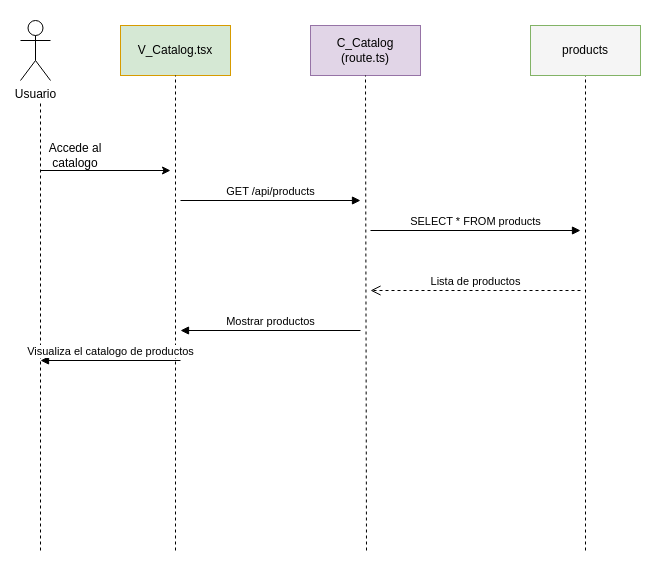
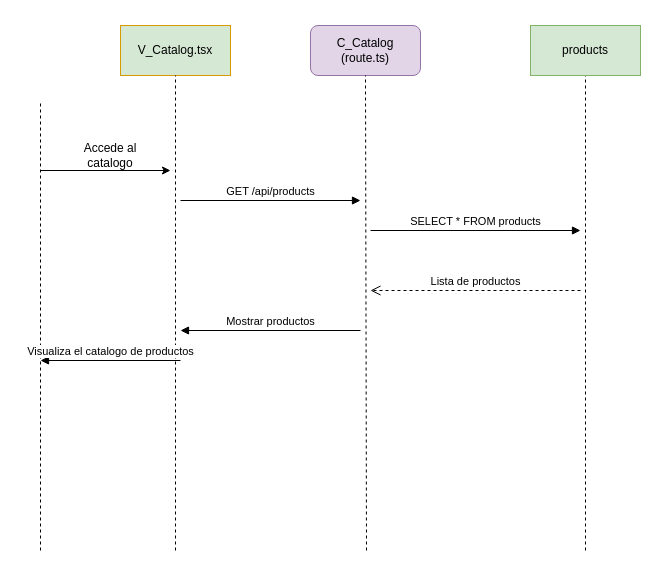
node "Usuario": removed
node "C_Catalog (route.ts)": shape rectangle -> rounded rectangle
node "products": fillcolor #f5f5f5 -> #d5e8d4
node "Accede al catalogo": moved (76, 156) -> (111, 156)
